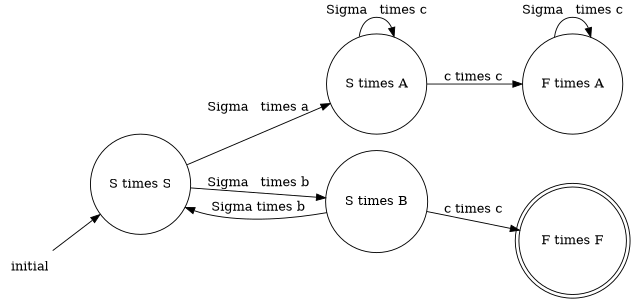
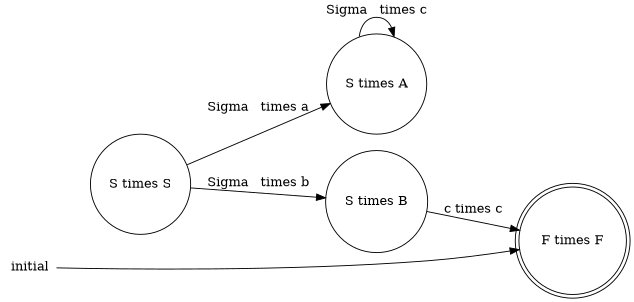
node "F times A": removed
edge "S times B" -> "S times S": removed, label "Sigma times b"
edge "initial" -> "S times S": now "initial" -> "F times F"
